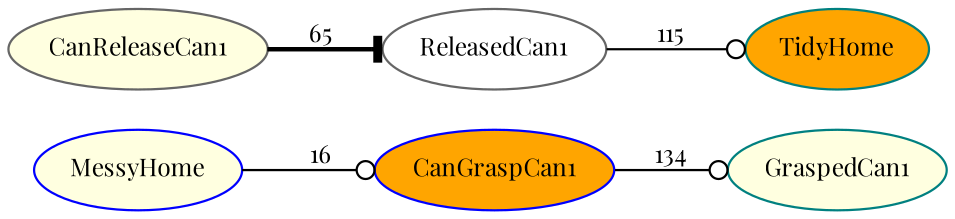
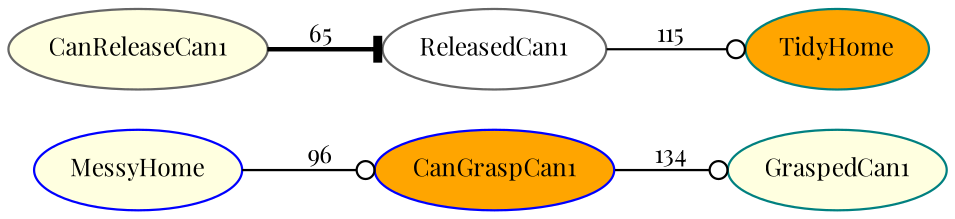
edge "MessyHome" -> "CanGraspCan1": label "16" -> "96"
